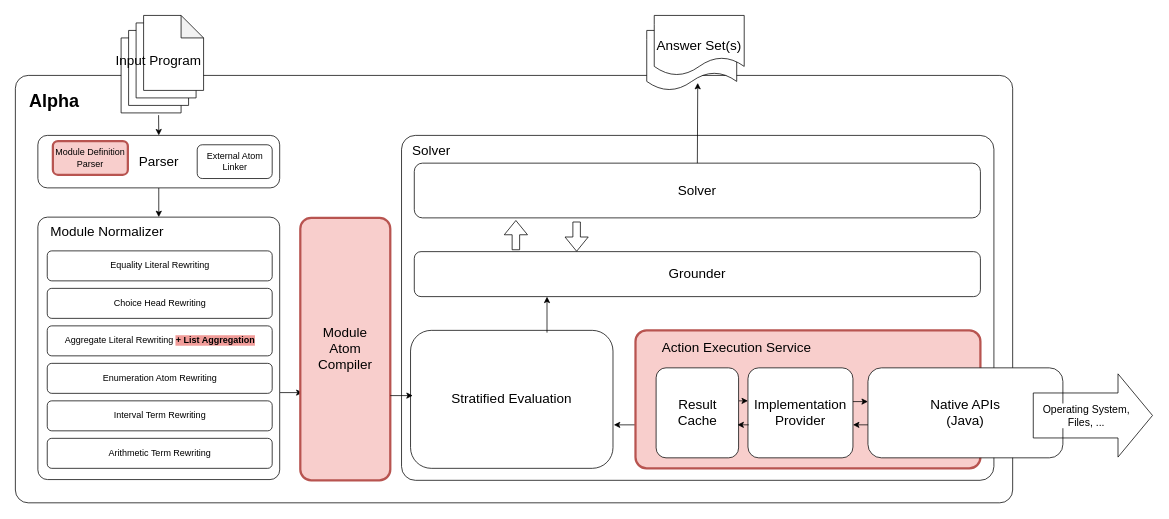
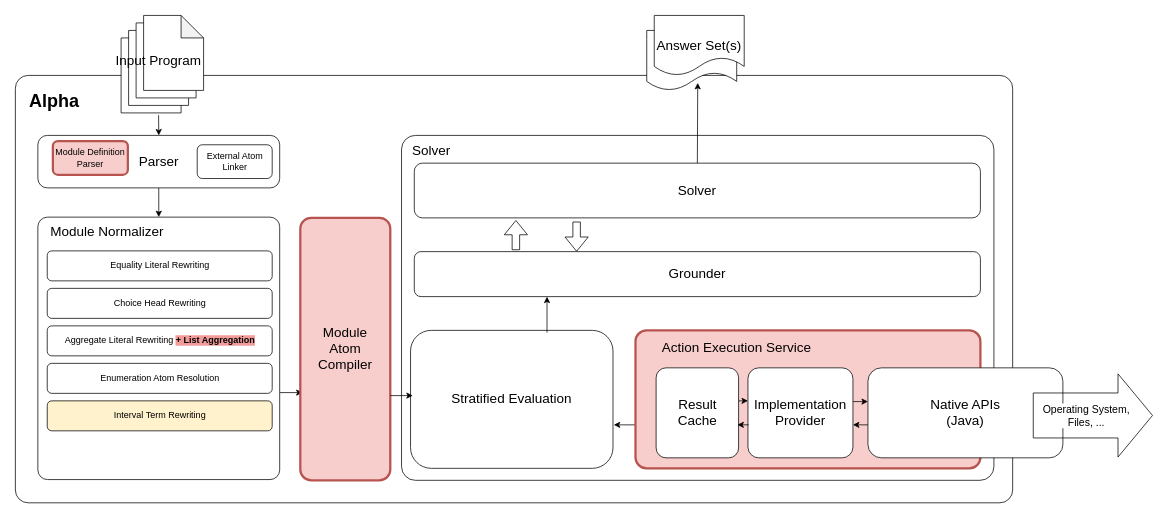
node "Enumeration Atom Rewriting": label "Enumeration Atom Rewriting" -> "Enumeration Atom Resolution"
node "Interval Term Rewriting": fillcolor #ffffff -> #fff2cc
node "Arithmetic Term Rewriting": removed
